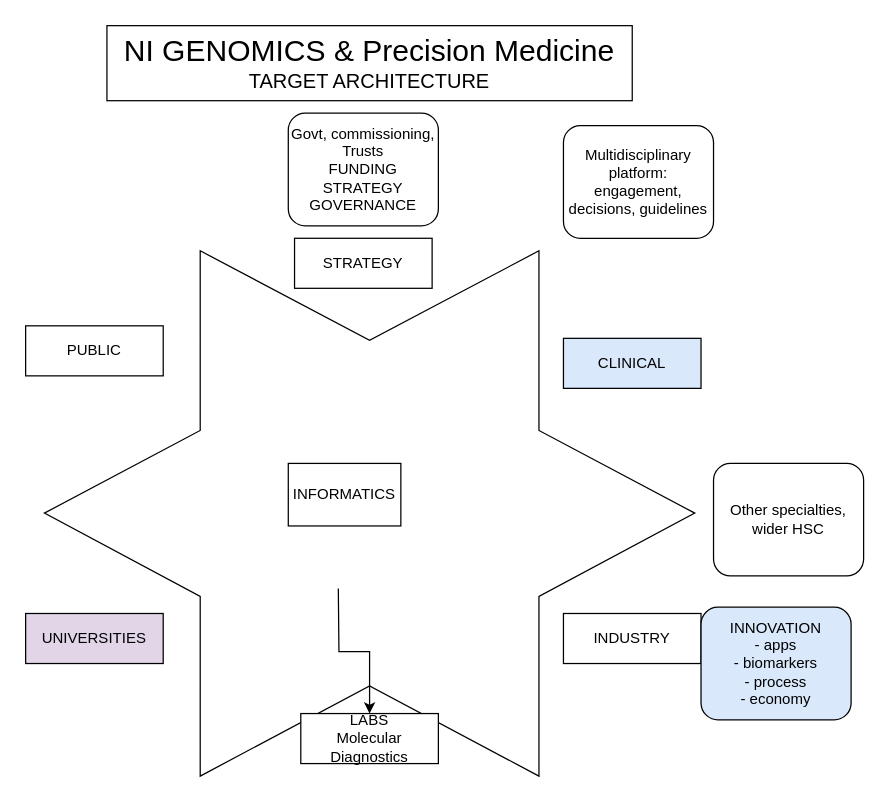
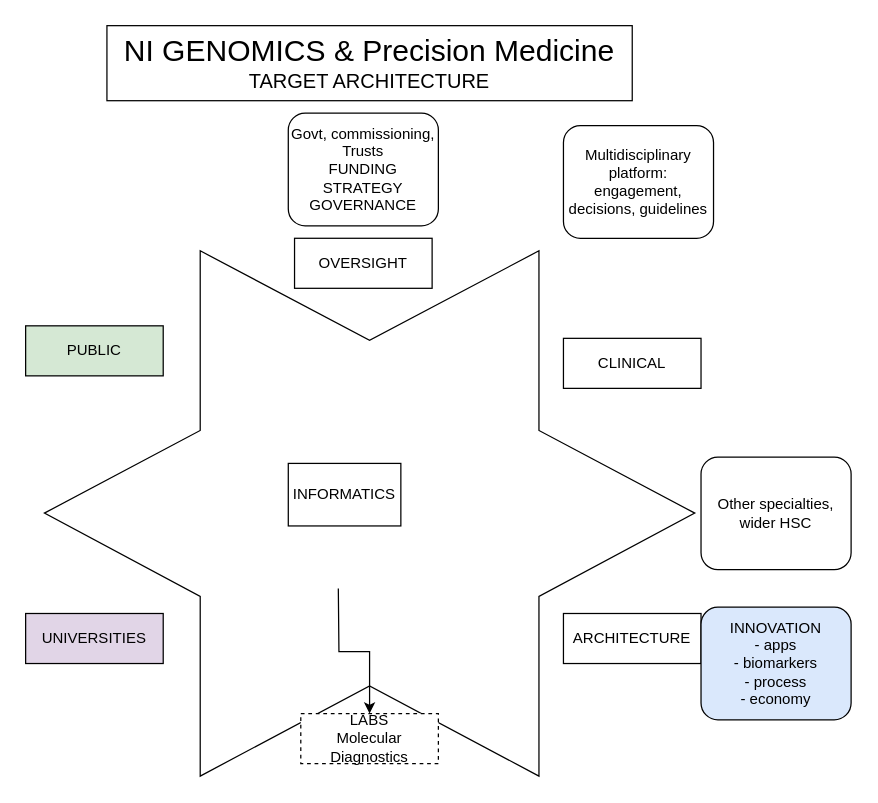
node "STRATEGY": label "STRATEGY" -> "OVERSIGHT"
node "PUBLIC": fillcolor #ffffff -> #d5e8d4
node "CLINICAL": fillcolor #dae8fc -> #ffffff
node "Other specialties, wider HSC": moved (788, 519) -> (776, 513)
node "INDUSTRY": label "INDUSTRY" -> "ARCHITECTURE"
node "LABS Molecular Diagnostics": style solid -> dashed
